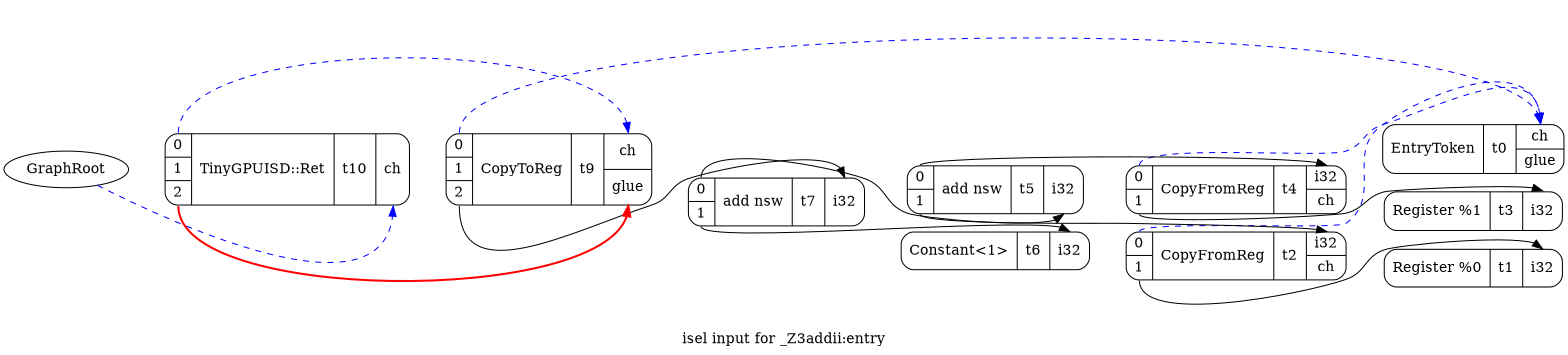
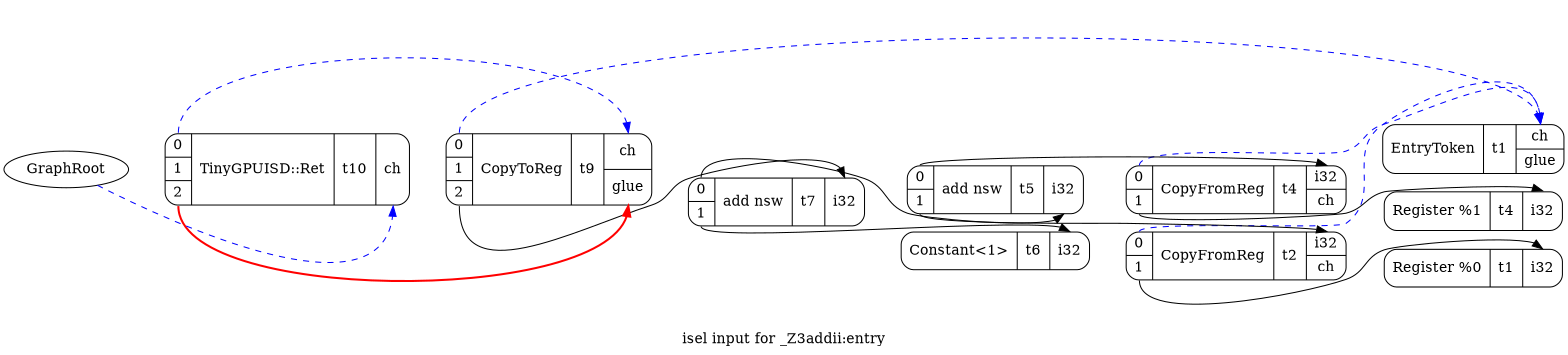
node "EntryToken": text "t0" -> "t1"
node "Register %1": text "t3" -> "t4"
